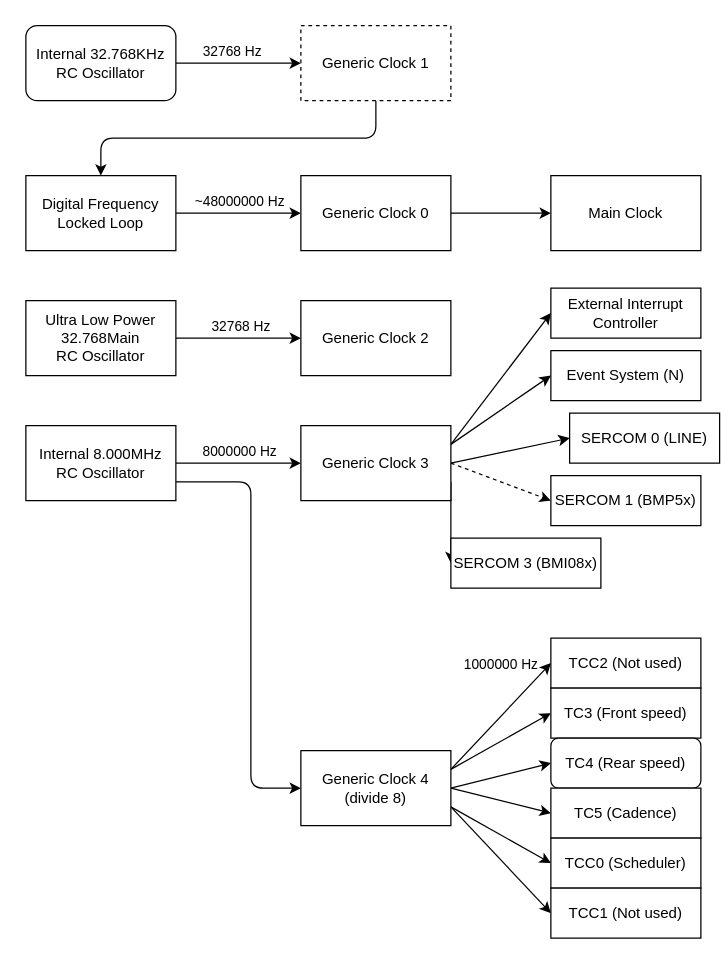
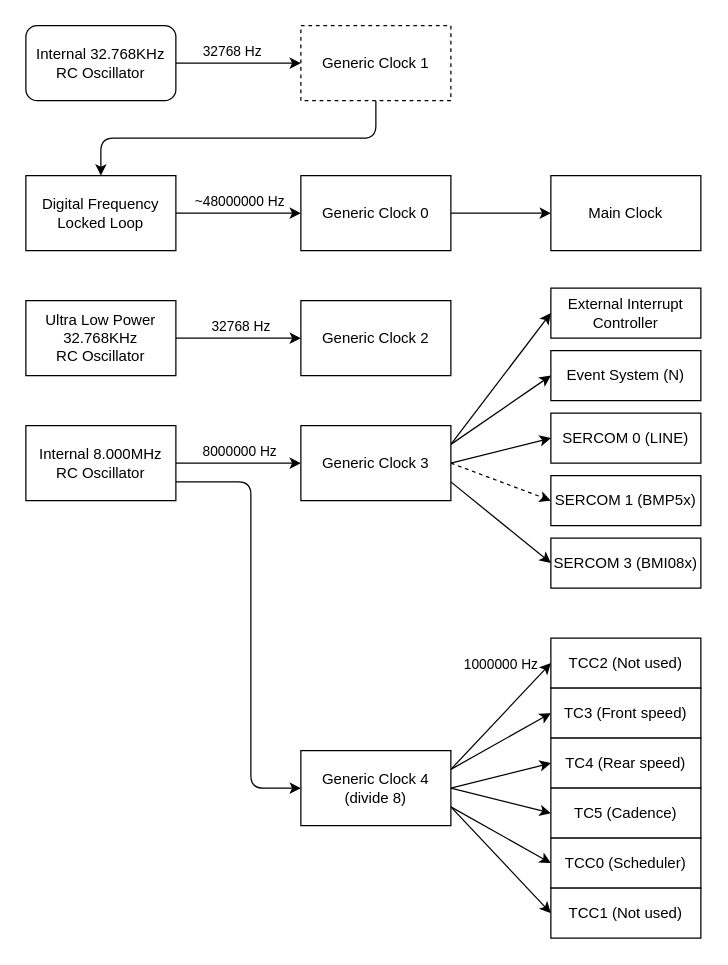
node "Ultra Low Power 32.768Main RC Oscillator": label "Ultra Low Power 32.768Main RC Oscillator" -> "Ultra Low Power 32.768KHz RC Oscillator"
node "SERCOM 0 (LINE)": moved (644, 438) -> (626, 438)
node "SERCOM 3 (BMI08x)": moved (526, 563) -> (626, 563)
node "TC4 (Rear speed)": shape rounded rectangle -> rectangle
